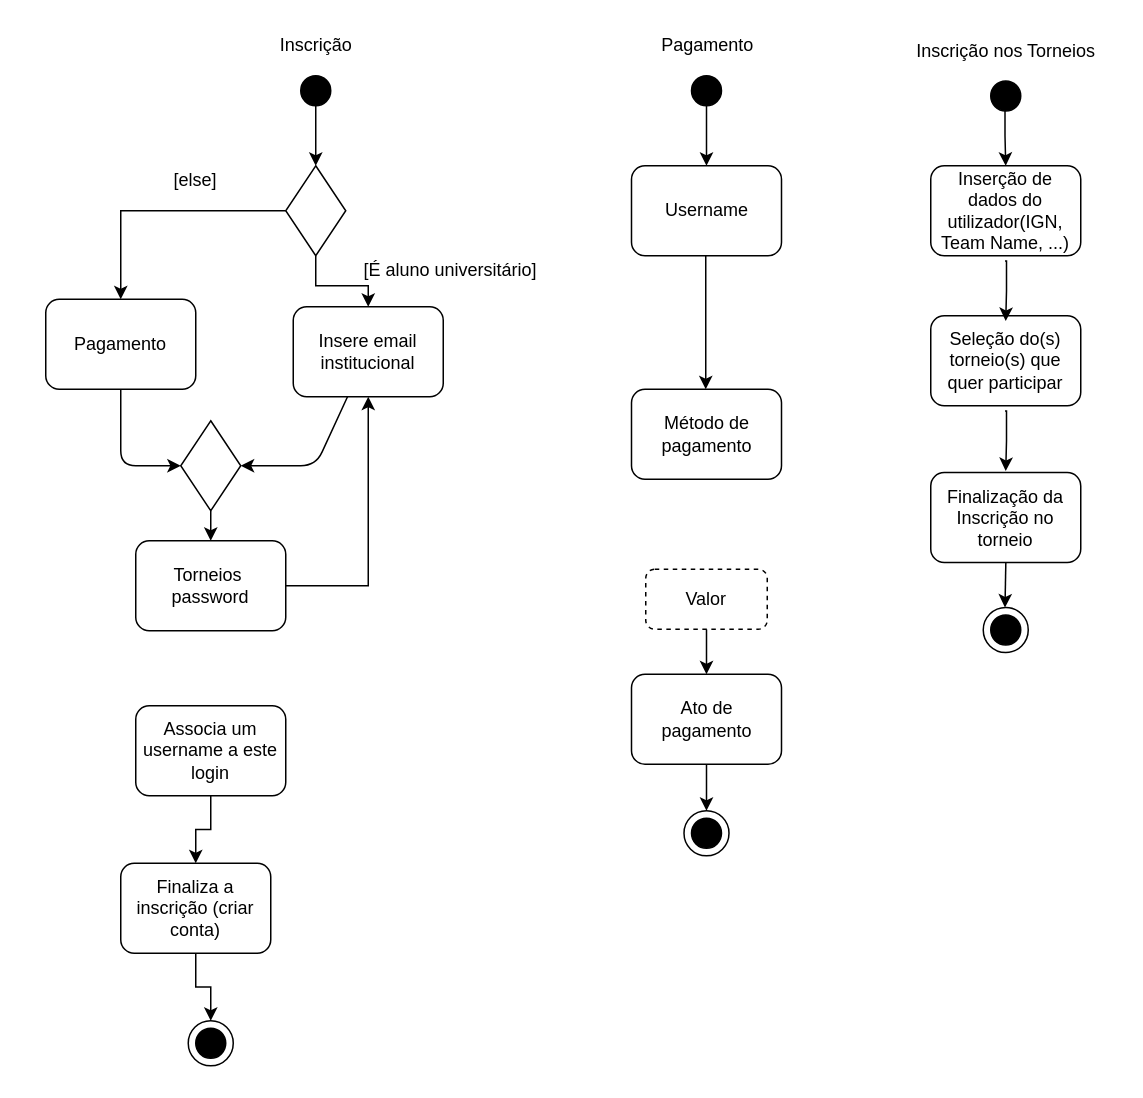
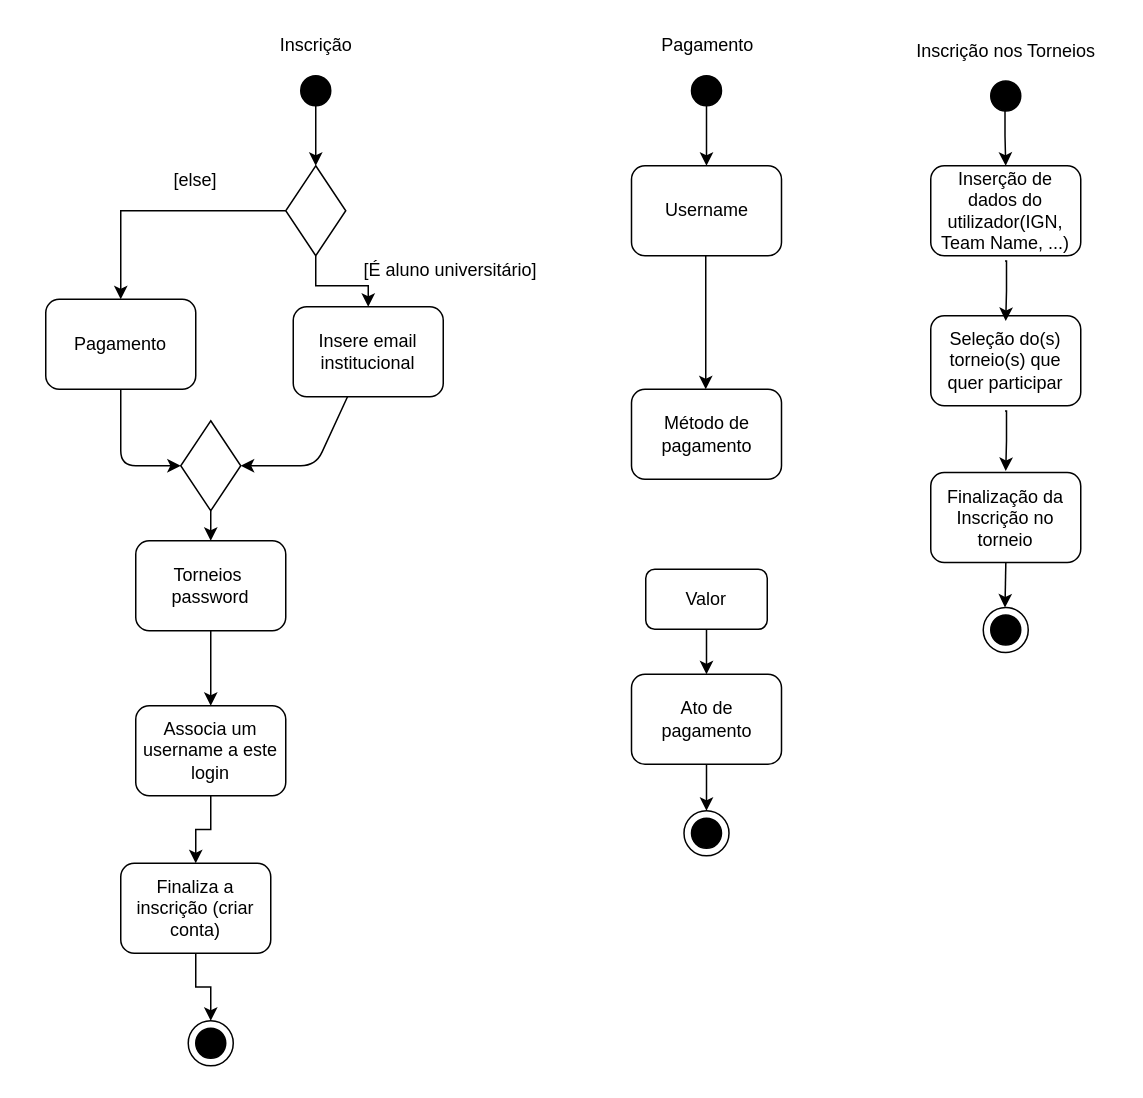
edge "Torneios password" -> "Insere email institucional": now "Torneios password" -> "Associa um username a este login"
node "Valor": style dashed -> solid
